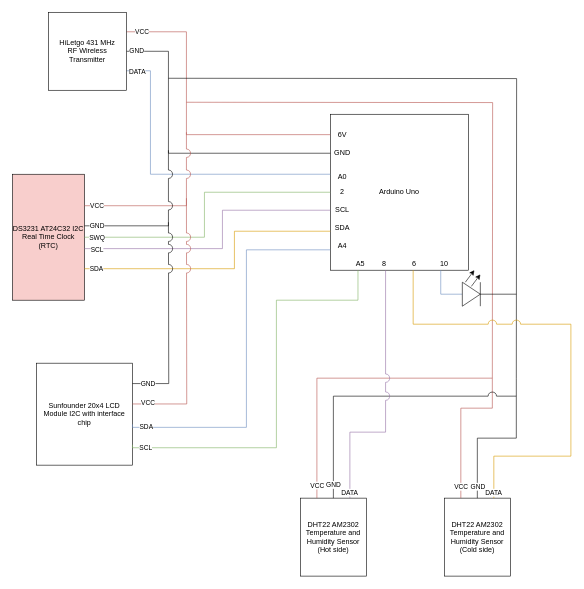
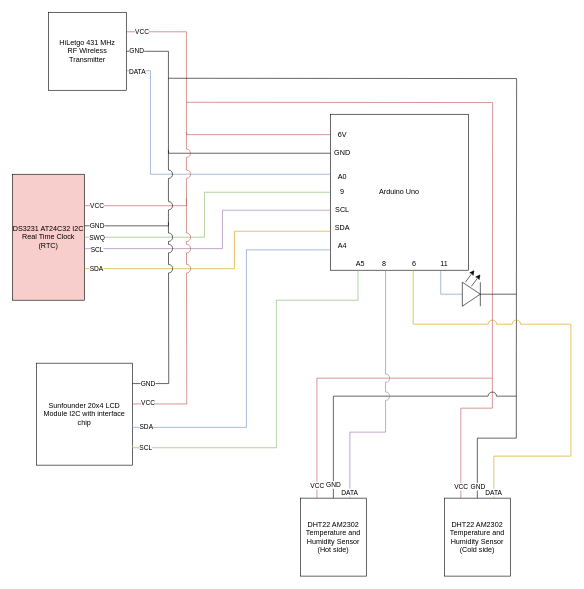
node "2": label "2" -> "9"
node "10": label "10" -> "11"
